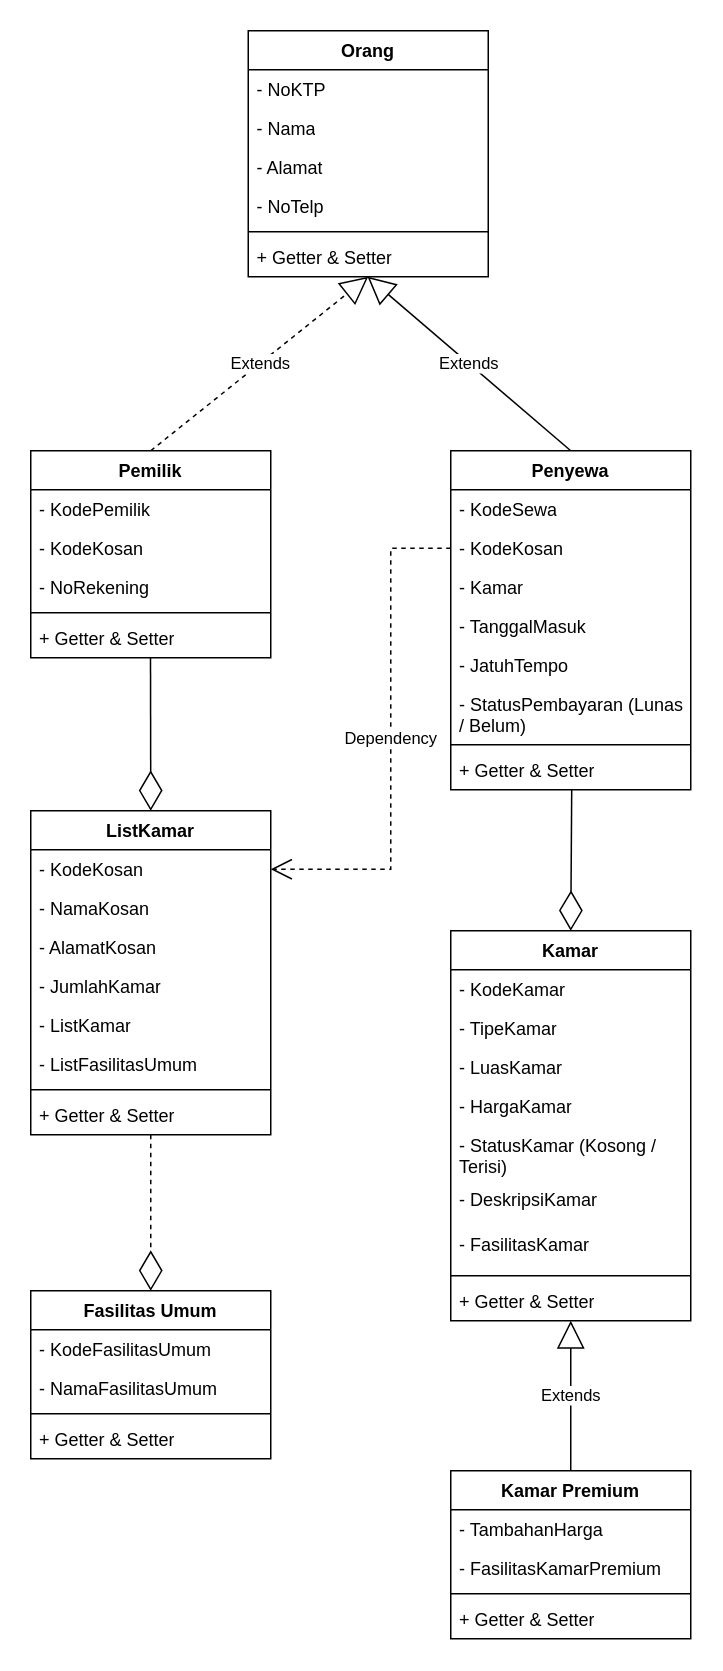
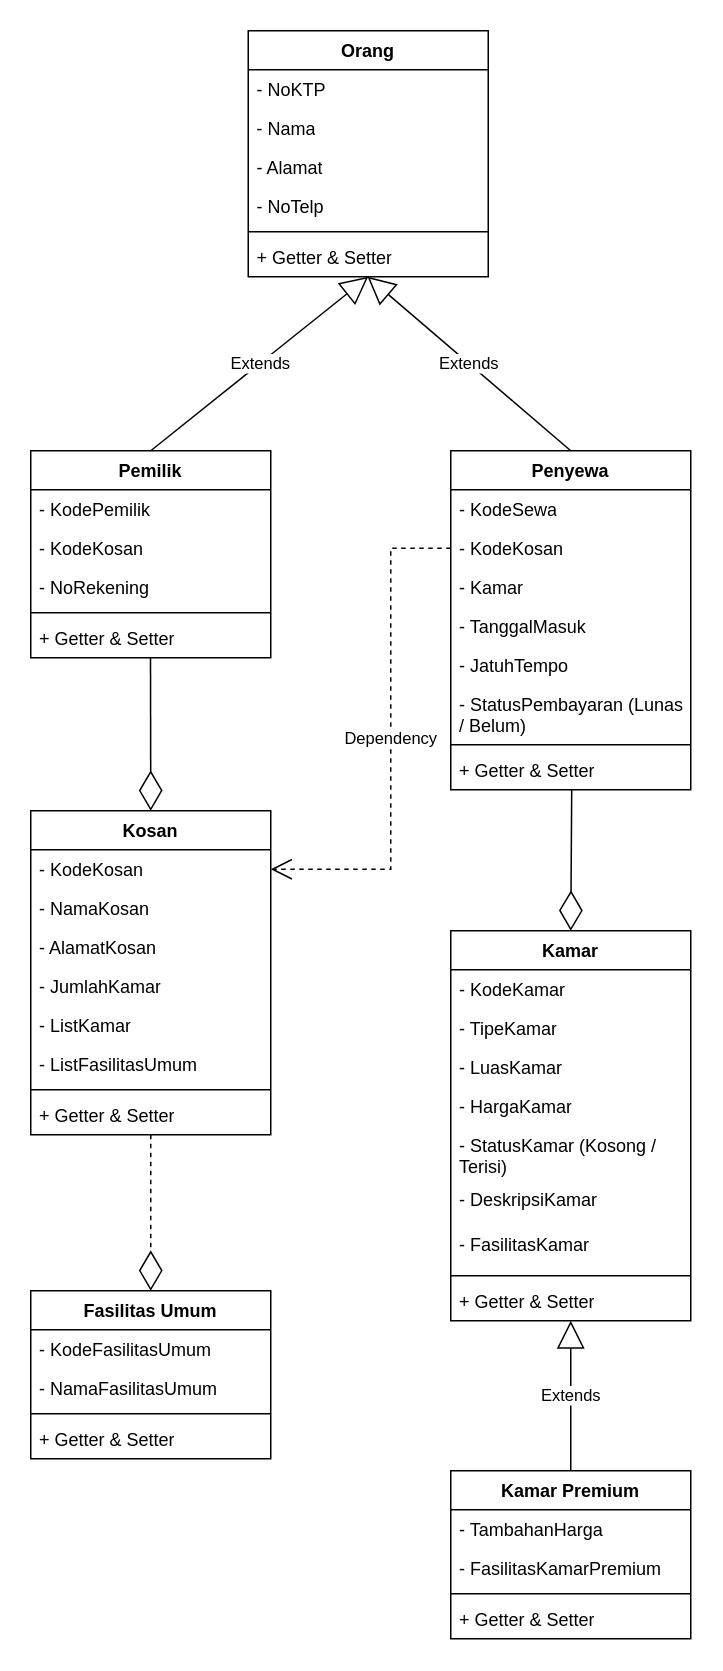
edge "Pemilik" -> "Orang": style dashed -> solid
node "ListKamar": label "ListKamar" -> "Kosan"
